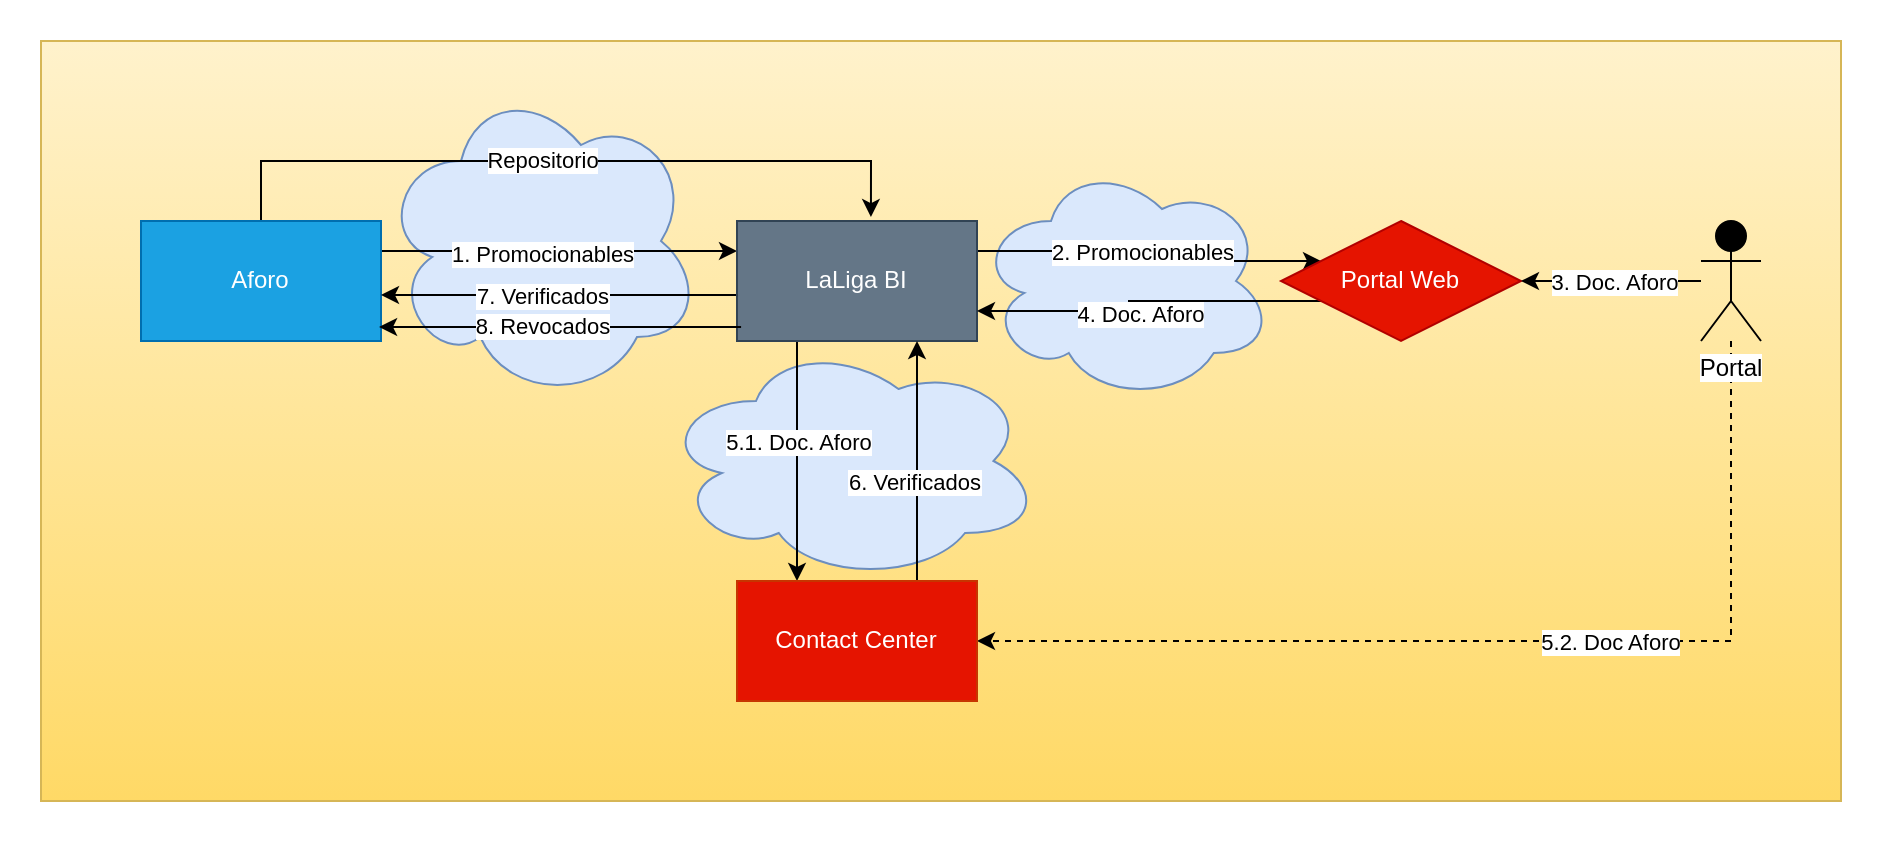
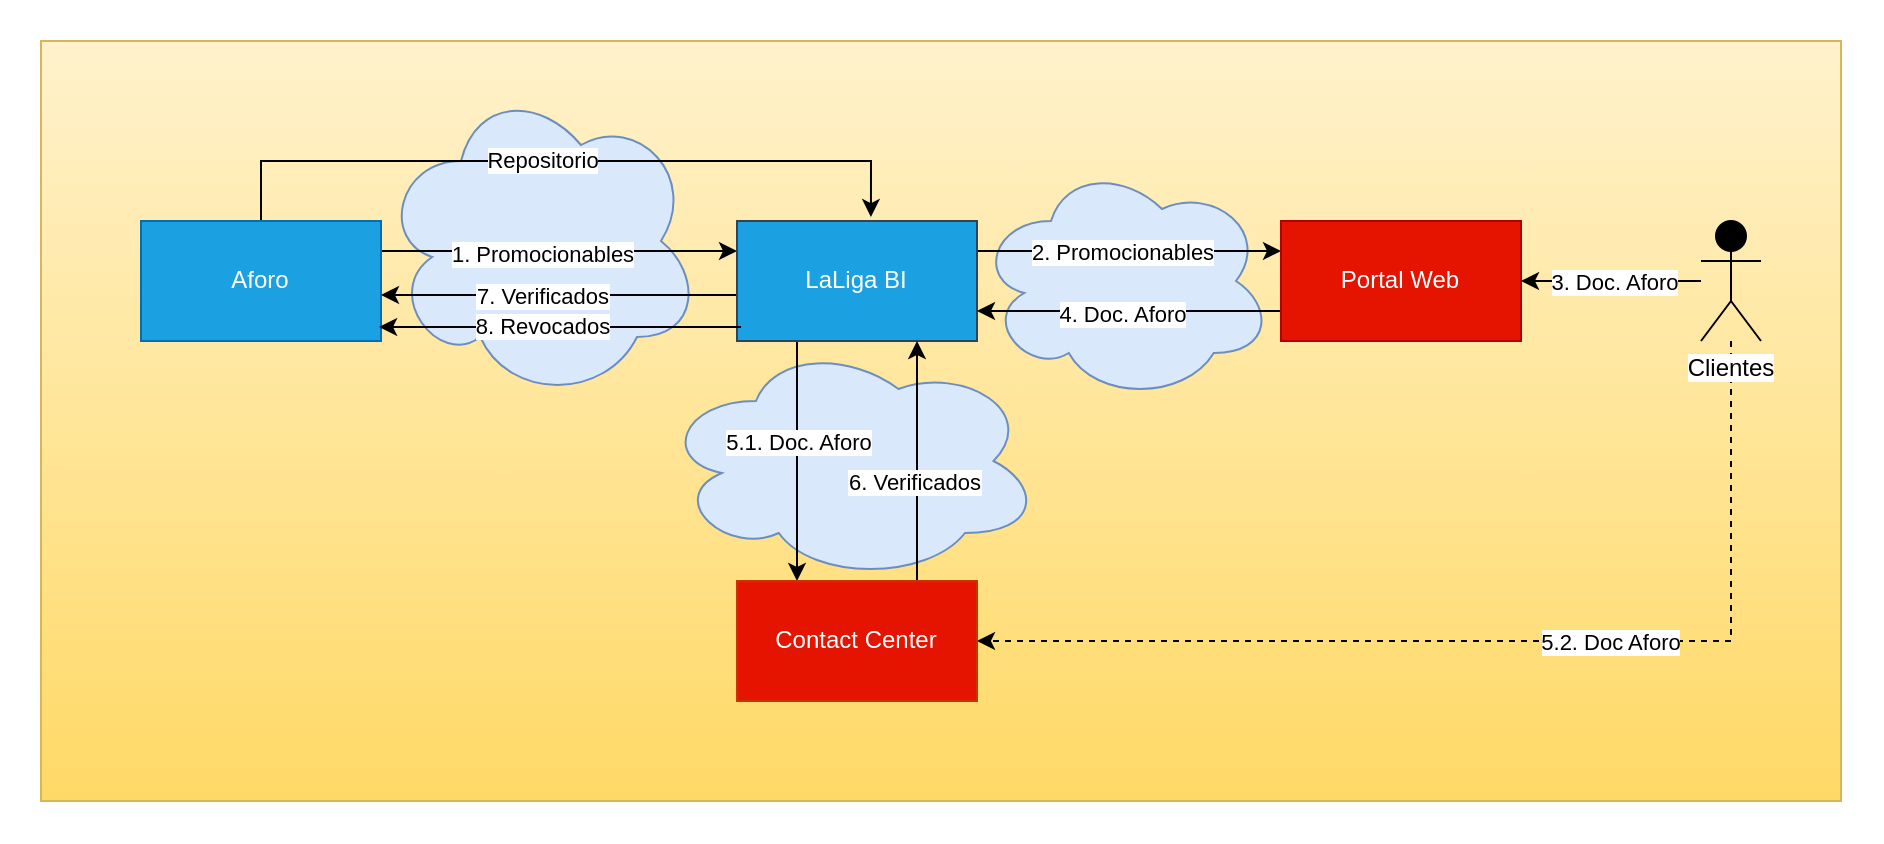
node "LaLiga BI": fillcolor #647687 -> #1ba1e2
node "Portal Web": shape diamond -> rectangle
node "Portal": label "Portal" -> "Clientes"
